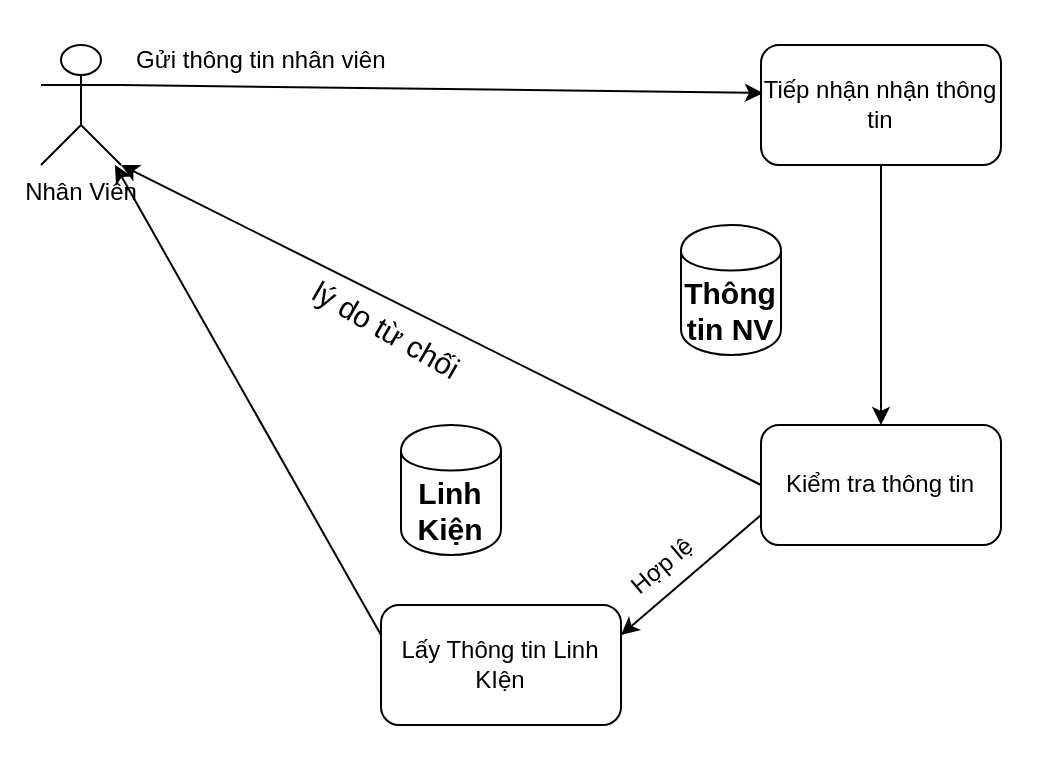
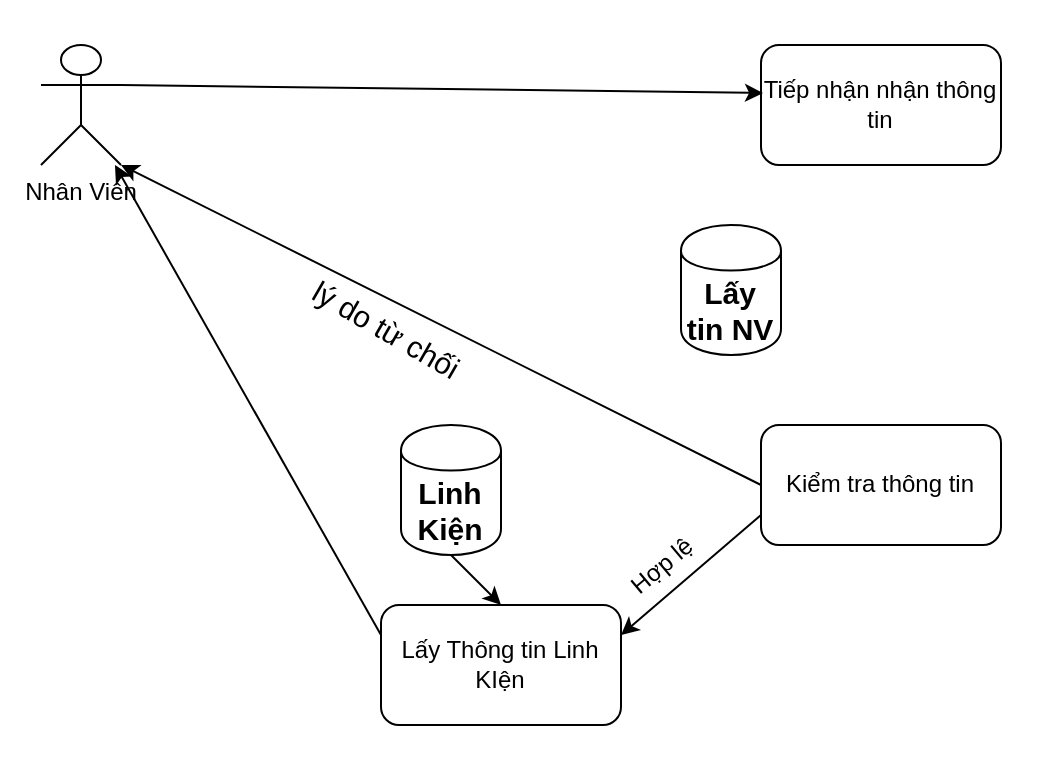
node "Gửi thông tin nhân viên": removed
edge "Tiếp nhận nhận thông tin" -> "Kiểm tra thông tin": removed
node "Thông tin NV": label "Thông tin NV" -> "Lấy tin NV"
edge "Linh Kiện" -> "Lấy Thông tin Linh KIện": added
